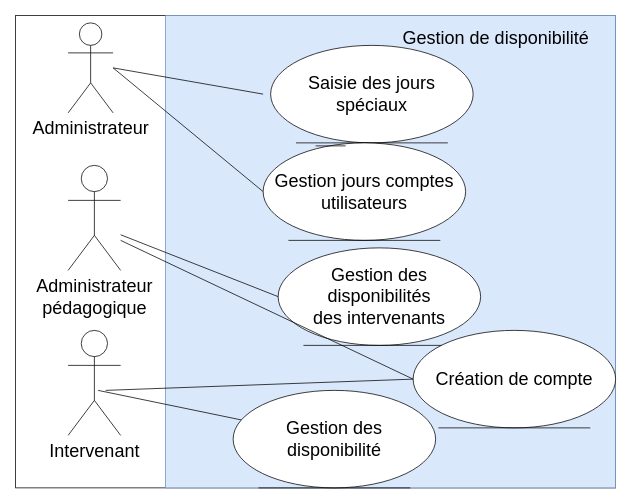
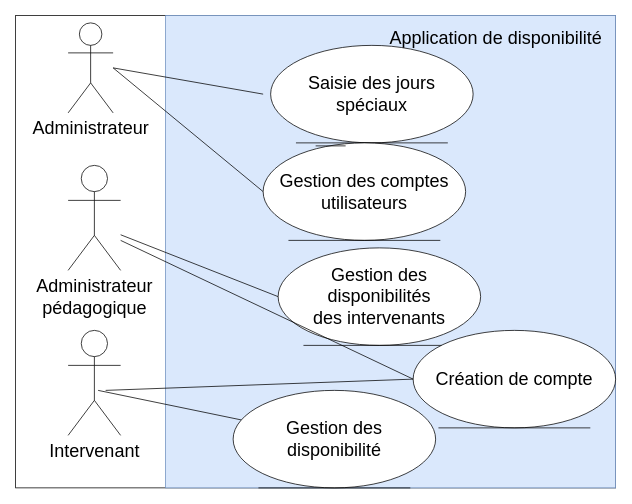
node "Gestion de disponibilité": label "Gestion de disponibilité" -> "Application de disponibilité"
node "Gestion jours comptes utilisateurs": label "Gestion jours comptes utilisateurs" -> "Gestion des comptes utilisateurs"
